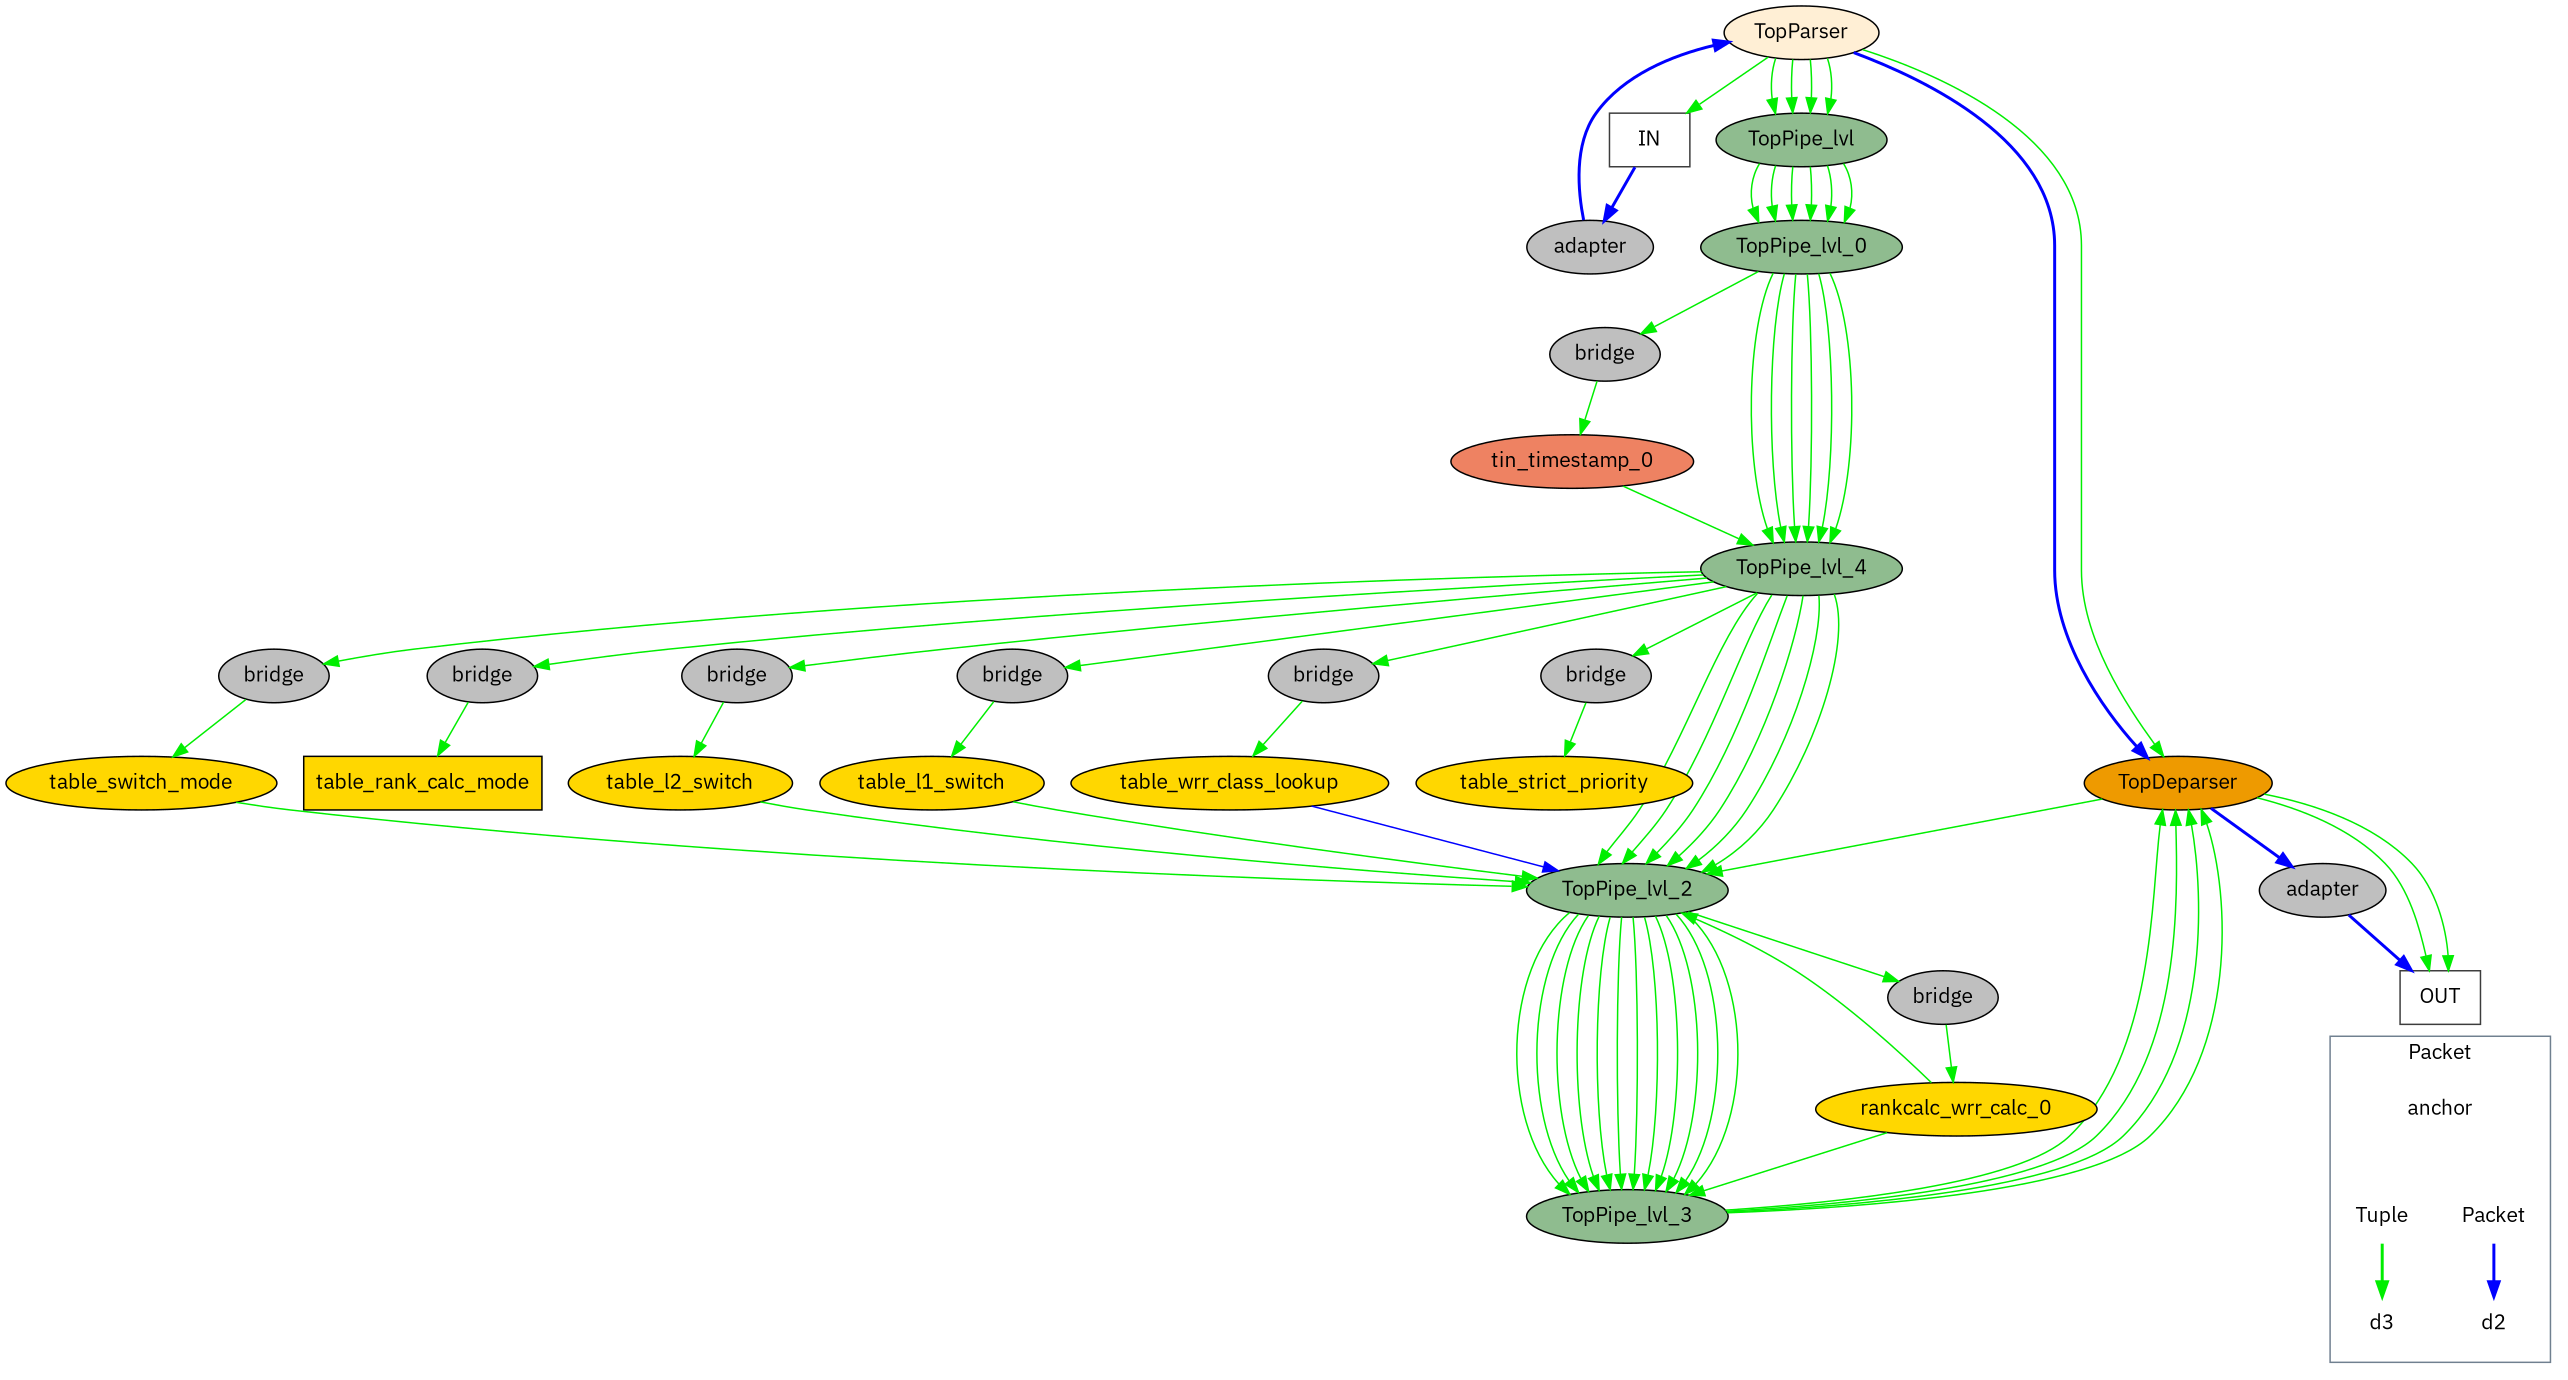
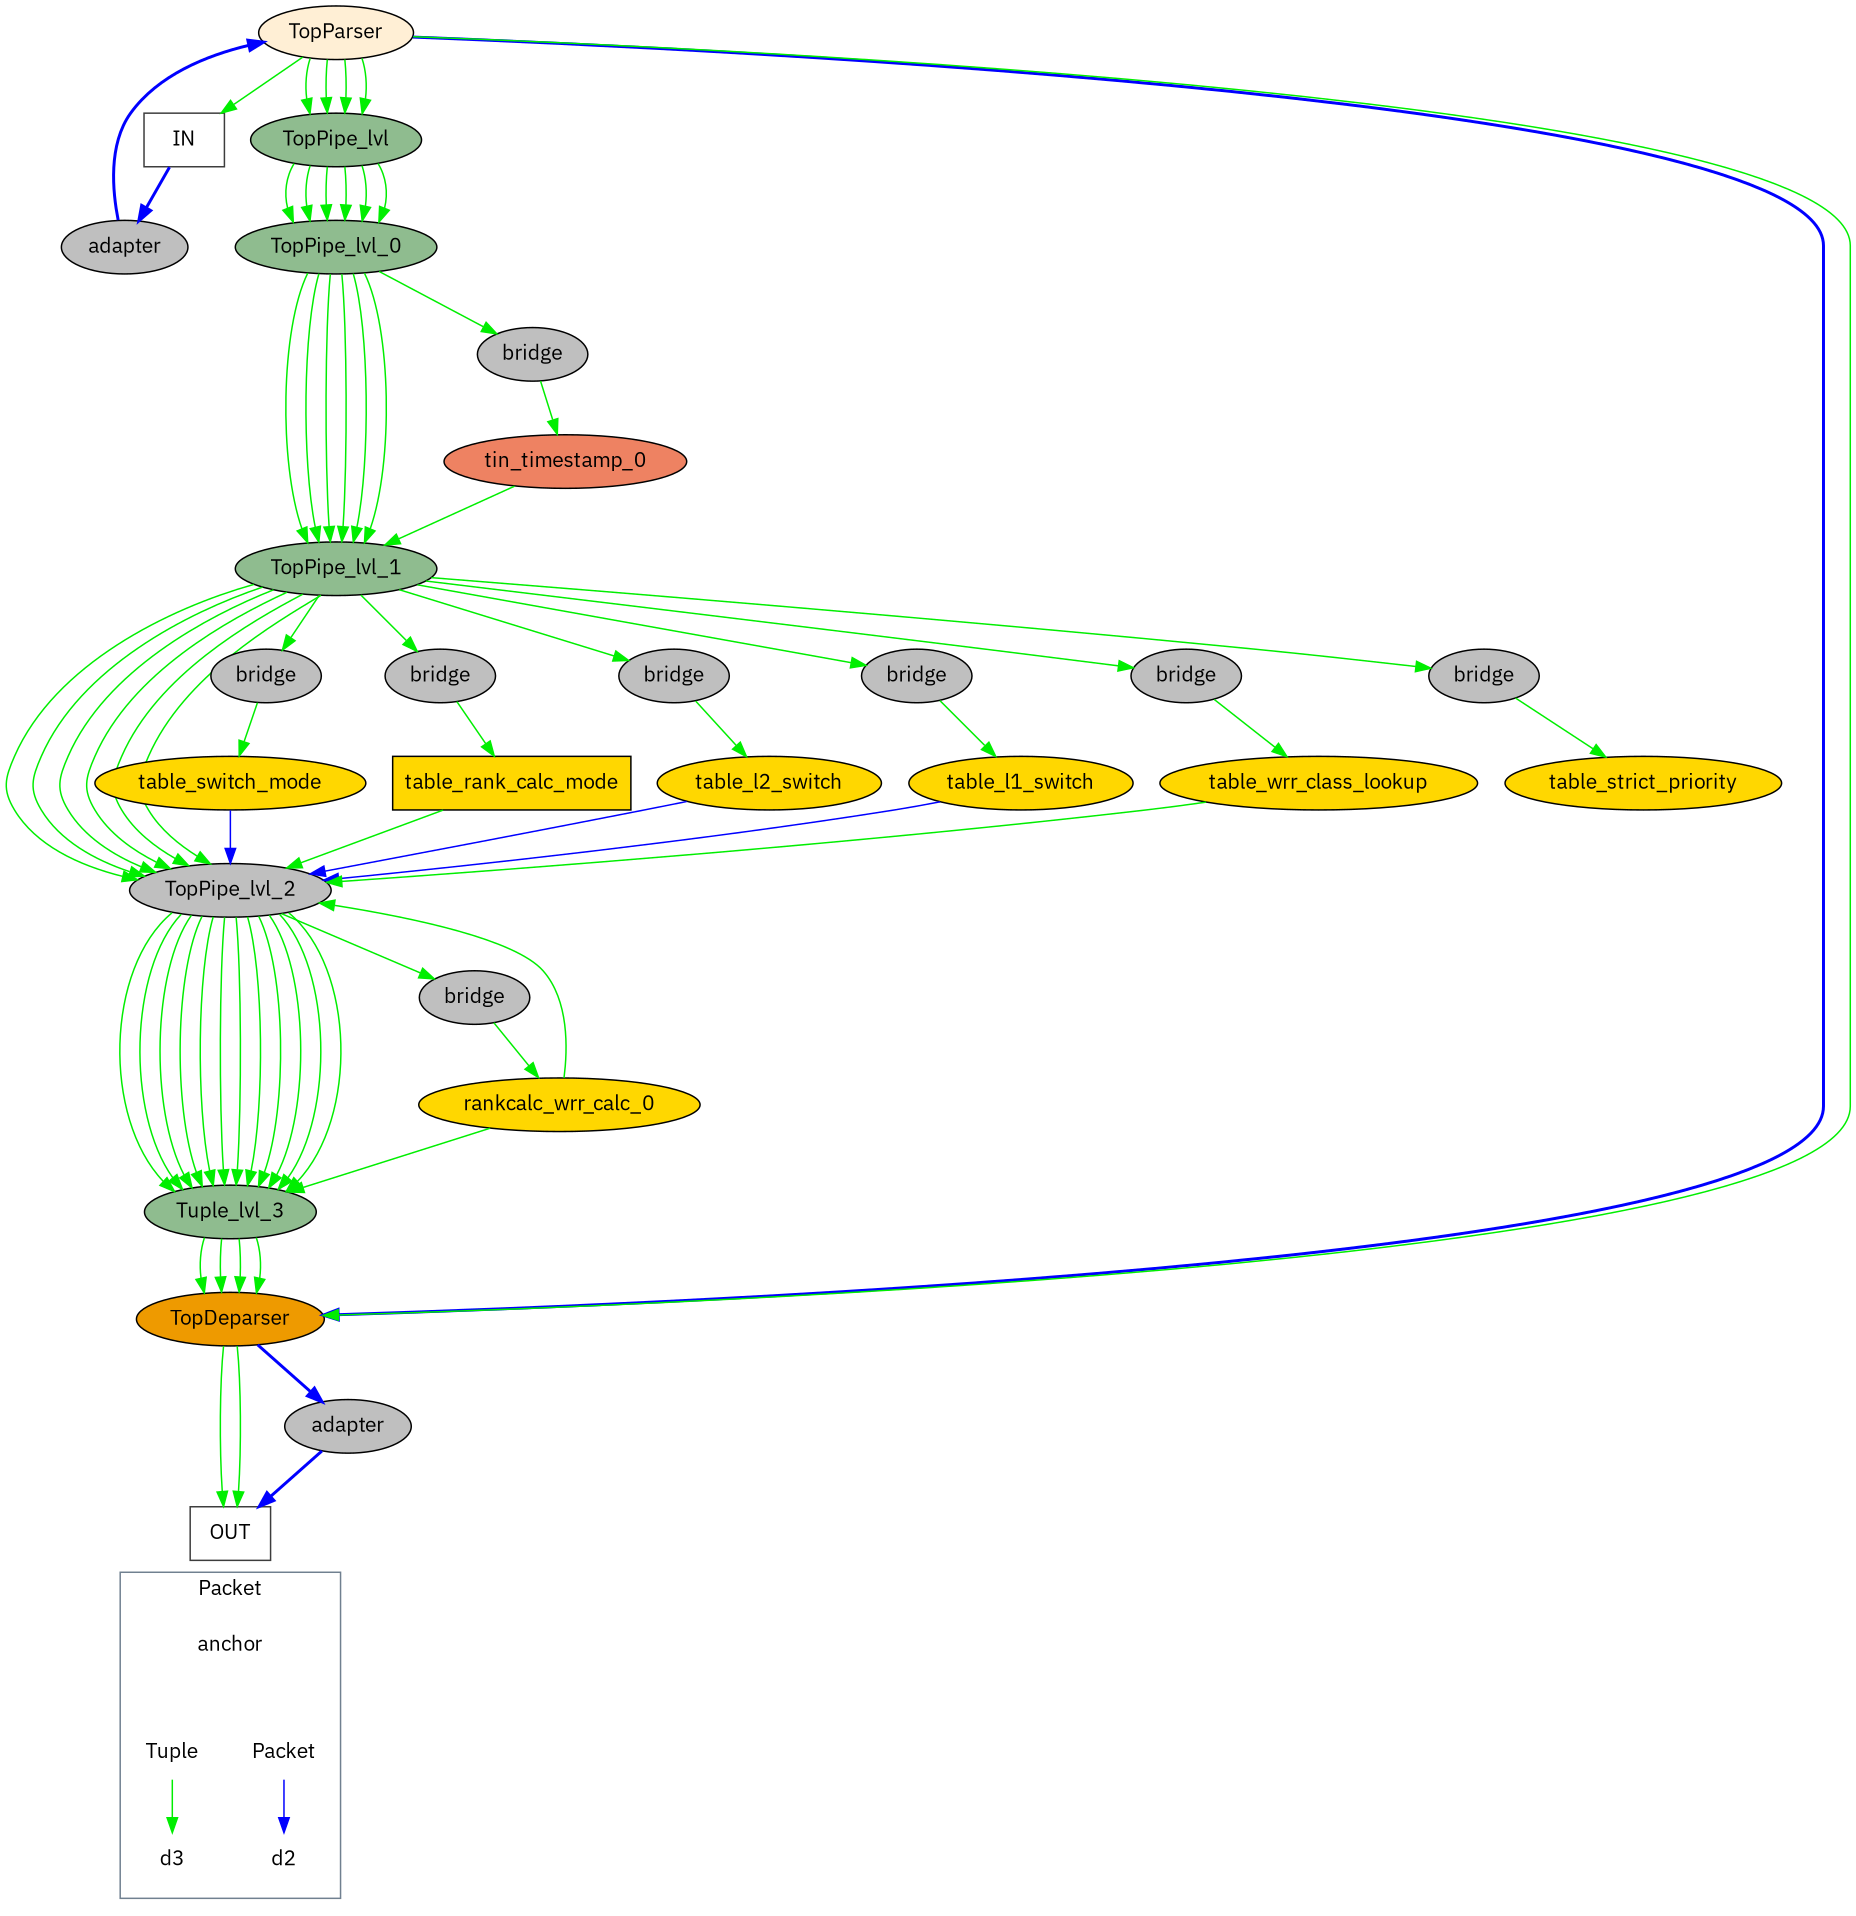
node "TopPipe_lvl_4": label "TopPipe_lvl_4" -> "TopPipe_lvl_1"
edge "TopDeparser" -> "TopPipe_lvl_2": now "table_rank_calc_mode" -> "TopPipe_lvl_2"
edge "table_wrr_class_lookup" -> "TopPipe_lvl_2": color blue -> green2
edge "table_l1_switch" -> "TopPipe_lvl_2": color green2 -> blue
edge "table_l2_switch" -> "TopPipe_lvl_2": color green2 -> blue
edge "table_switch_mode" -> "TopPipe_lvl_2": color green2 -> blue
node "TopPipe_lvl_2": fillcolor darkseagreen -> gray75
node "TopPipe_lvl_3": label "TopPipe_lvl_3" -> "Tuple_lvl_3"
edge "Tuple" -> "d3": style bold -> solid
edge "Packet" -> "d2": style bold -> solid
